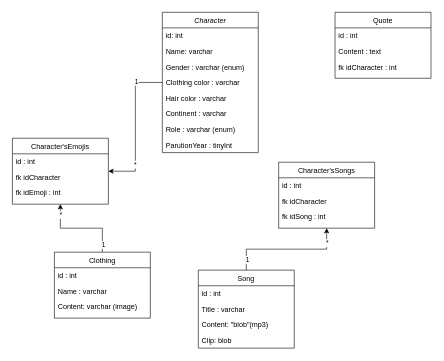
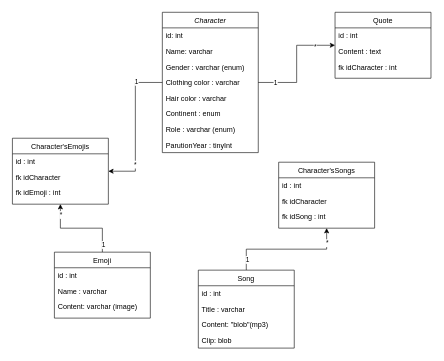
edge "Character" -> "Quote": added, labels "1", "*"
node "Continent : varchar": label "Continent : varchar" -> "Continent : enum"
node "Clothing": label "Clothing" -> "Emoji"
